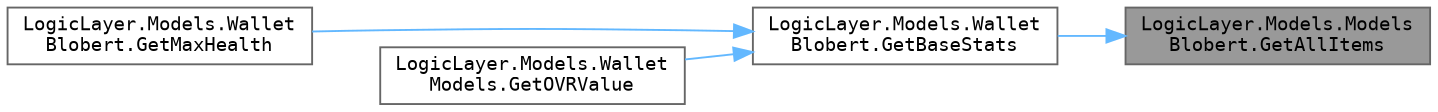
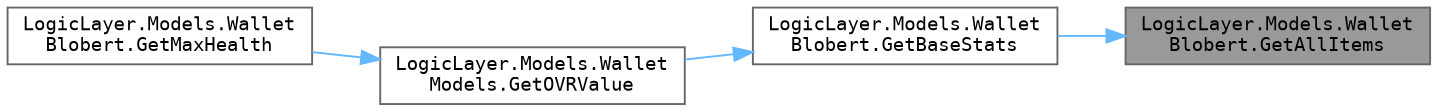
edge "LogicLayer.Models.Wallet Blobert.GetMaxHealth" -> "LogicLayer.Models.Wallet Blobert.GetBaseStats": now "LogicLayer.Models.Wallet Blobert.GetMaxHealth" -> "LogicLayer.Models.Wallet Models.GetOVRValue"
node "LogicLayer.Models.Models Blobert.GetAllItems": label "LogicLayer.Models.Models Blobert.GetAllItems" -> "LogicLayer.Models.Wallet Blobert.GetAllItems"
